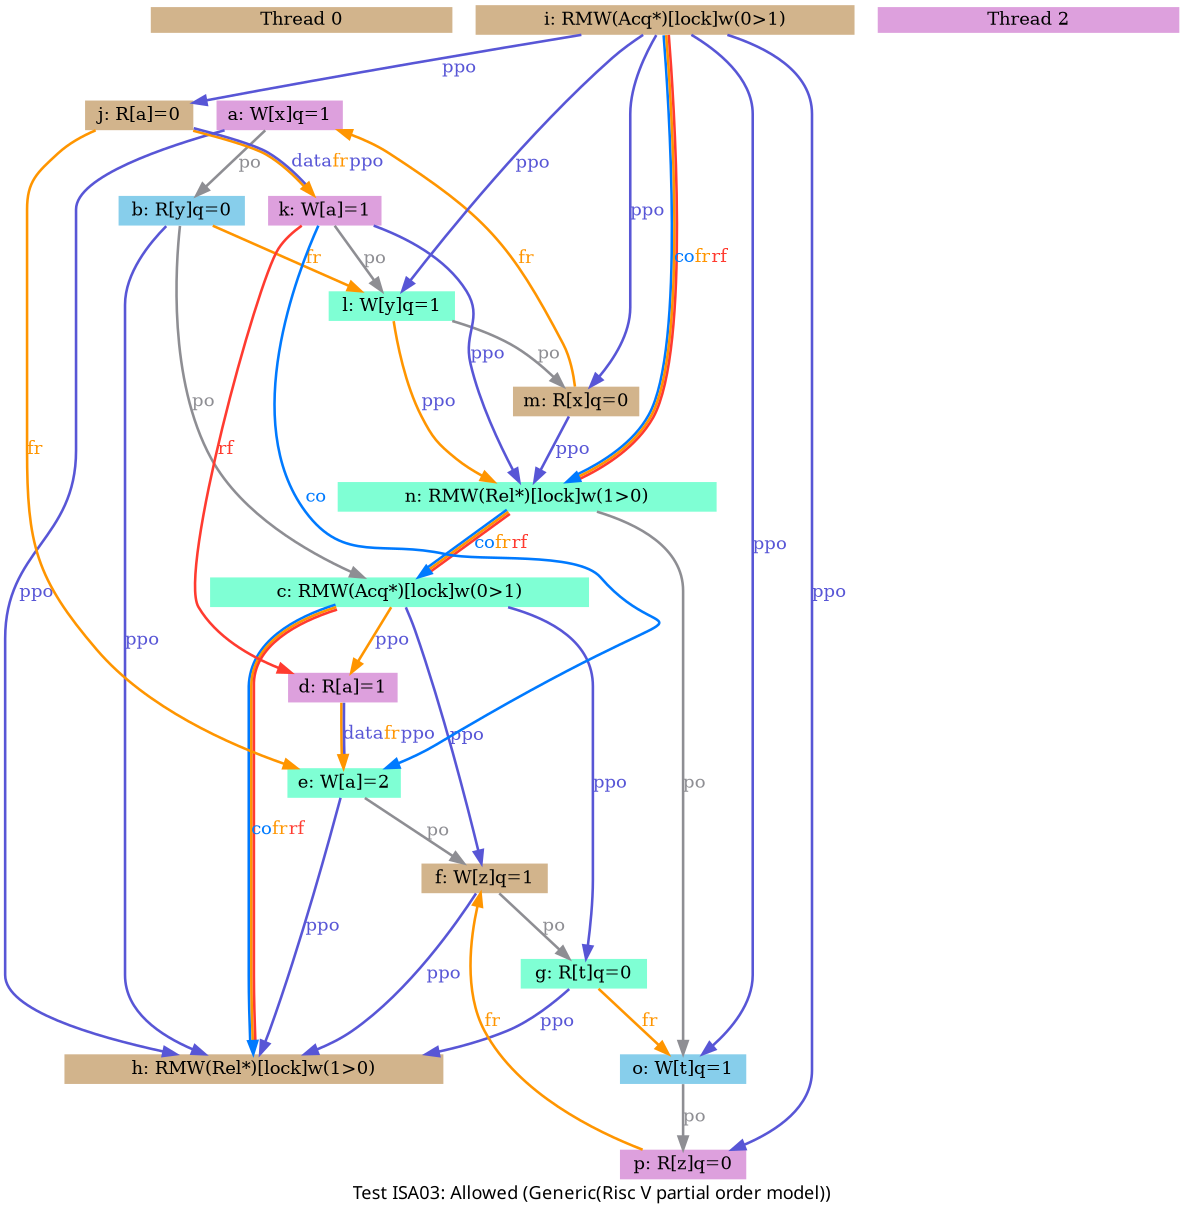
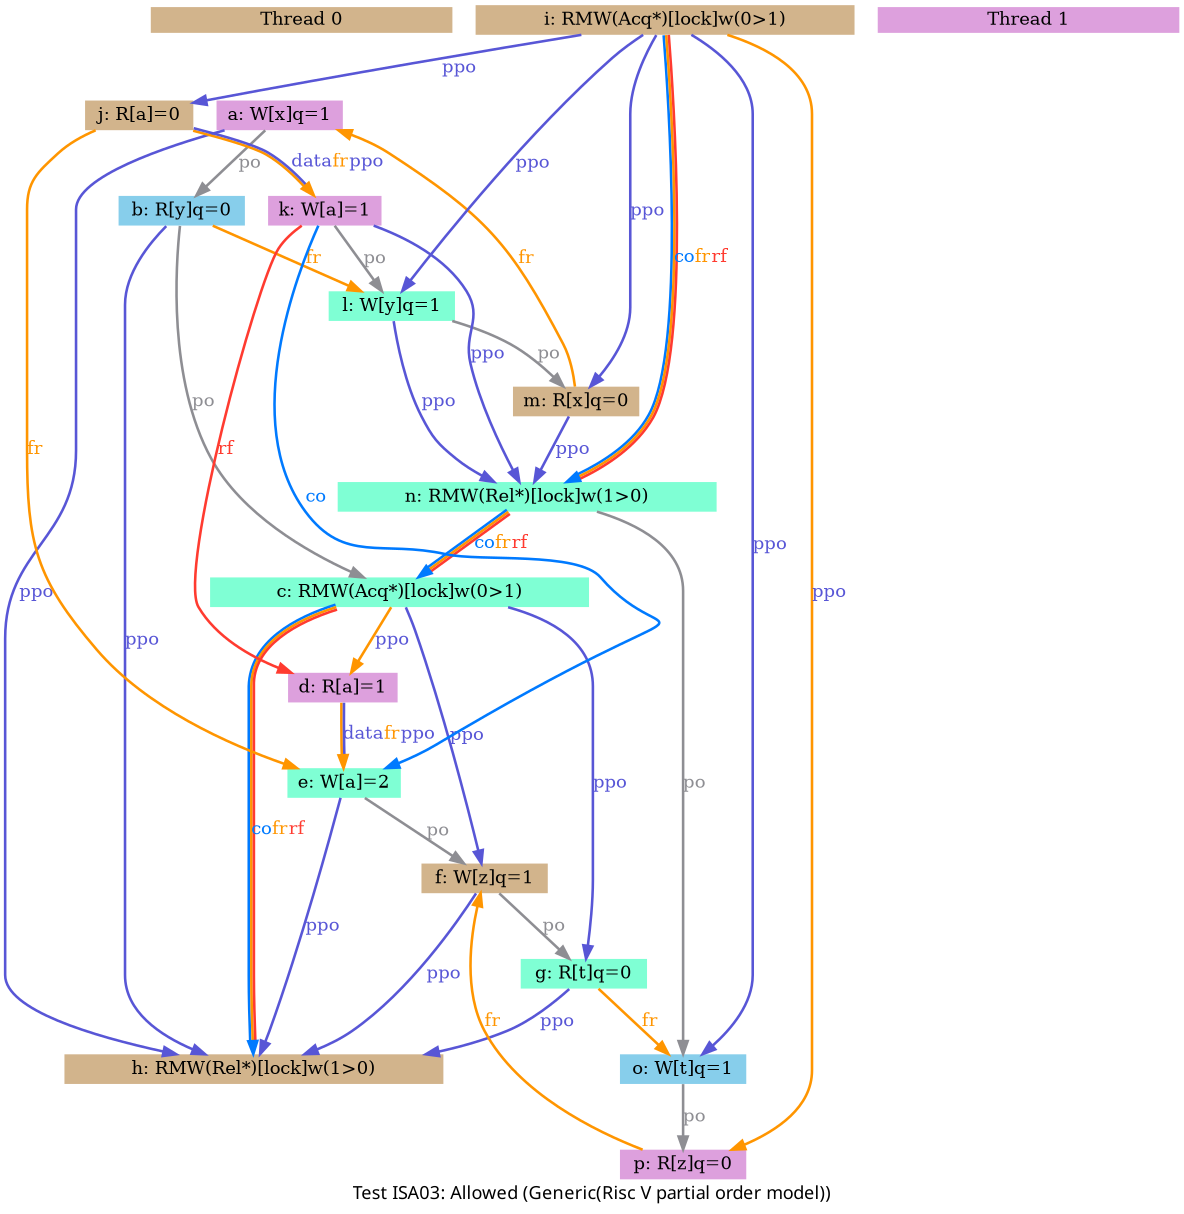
node "Thread 2": label "Thread 2" -> "Thread 1"
edge "l: W[y]q=1" -> "n: RMW(Rel*)[lock]w(1>0)": color #ff9500 -> #5856d6
edge "i: RMW(Acq*)[lock]w(0>1)" -> "p: R[z]q=0": color #5856d6 -> #ff9500
